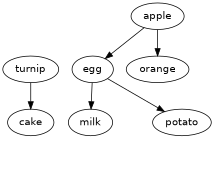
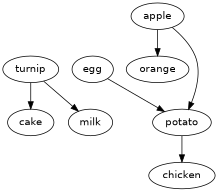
edge "apple" -> "egg": now "apple" -> "potato"
edge "egg" -> "milk": now "turnip" -> "milk"
node "chicken": added
